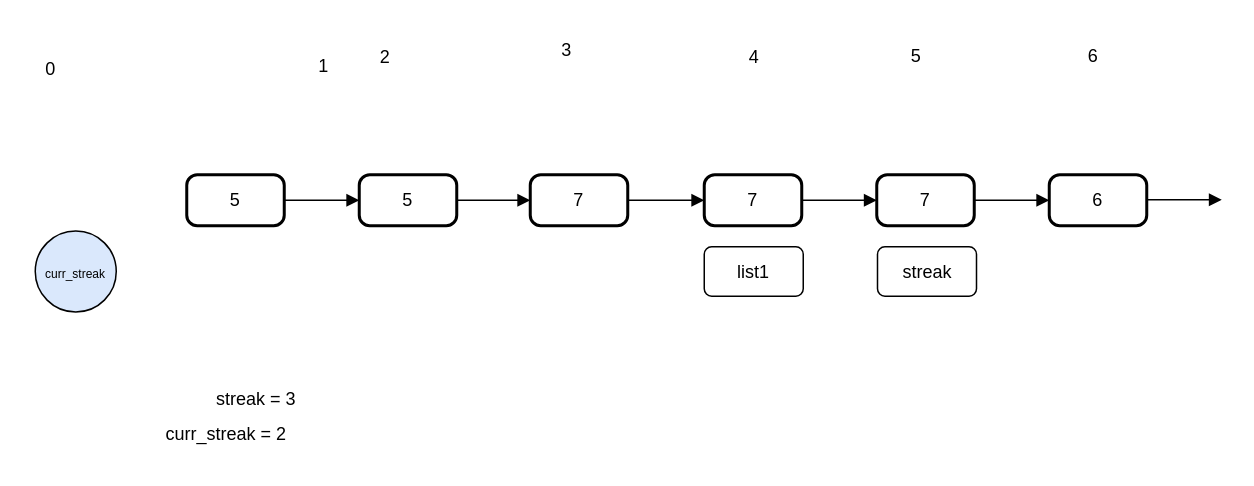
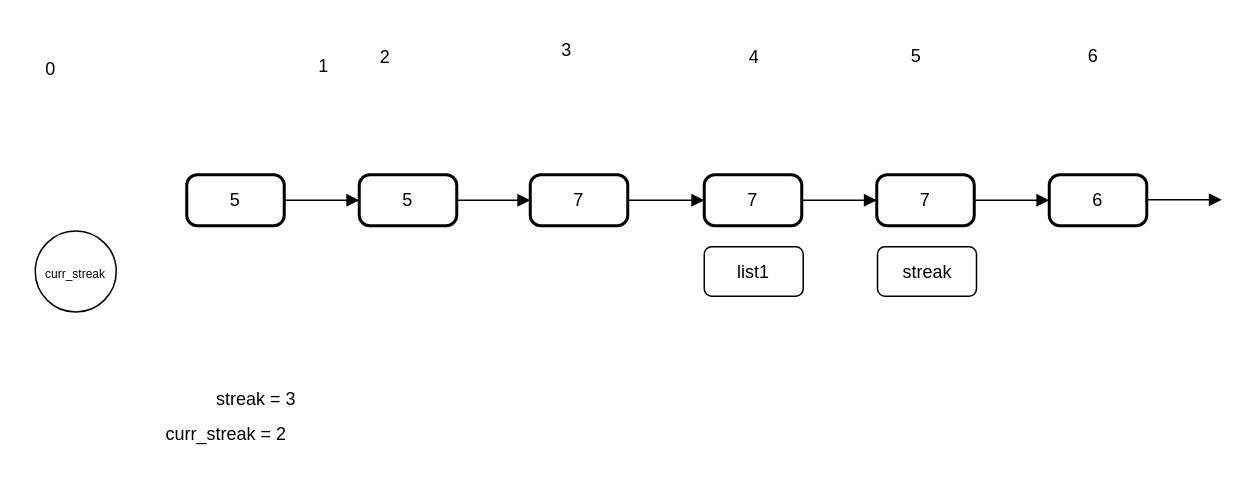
node "curr_streak": fillcolor #dae8fc -> #ffffff
